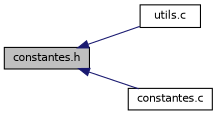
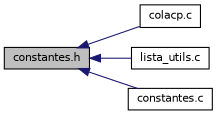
node "utils.c": label "utils.c" -> "colacp.c"
node "lista_utils.c": added
